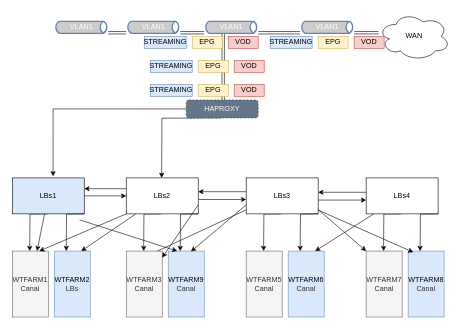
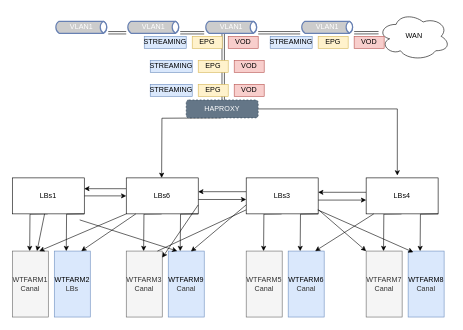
edge "HAPROXY" -> "LBs4": added
edge "HAPROXY" -> "LBs1": removed
node "LBs1": fillcolor #dae8fc -> #ffffff
node "LBs2": label "LBs2" -> "LBs6"
